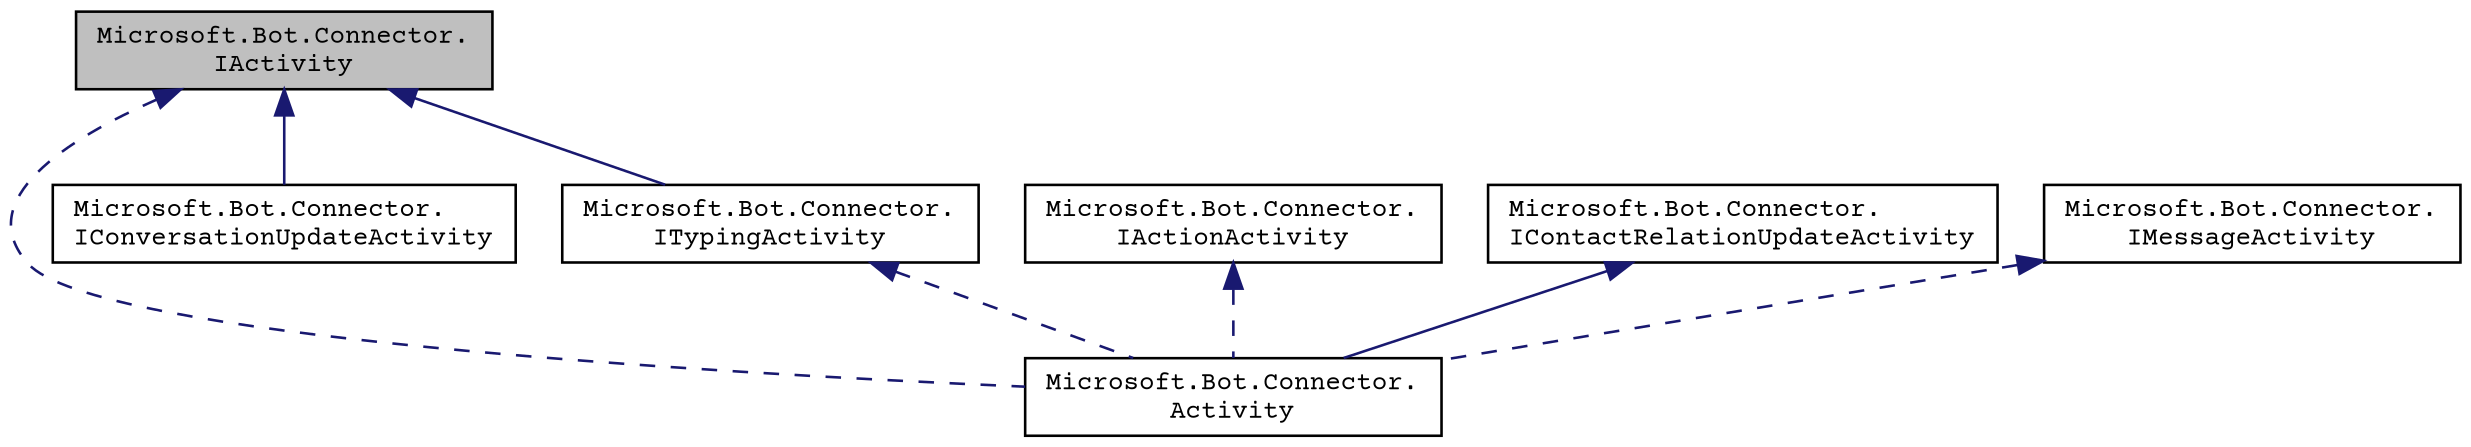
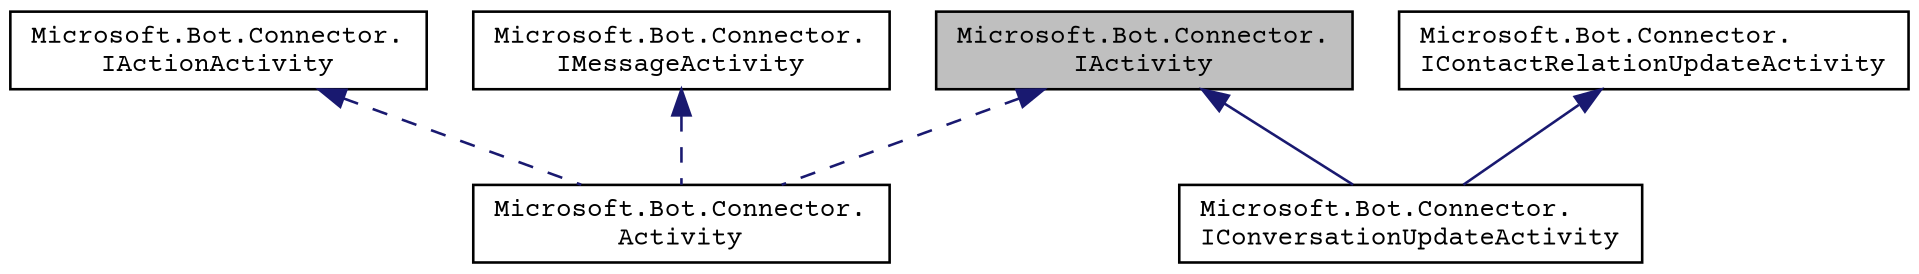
node "Microsoft.Bot.Connector. ITypingActivity": removed
edge "Microsoft.Bot.Connector. Activity" -> "Microsoft.Bot.Connector. IContactRelationUpdateActivity": now "Microsoft.Bot.Connector. IConversationUpdateActivity" -> "Microsoft.Bot.Connector. IContactRelationUpdateActivity"
